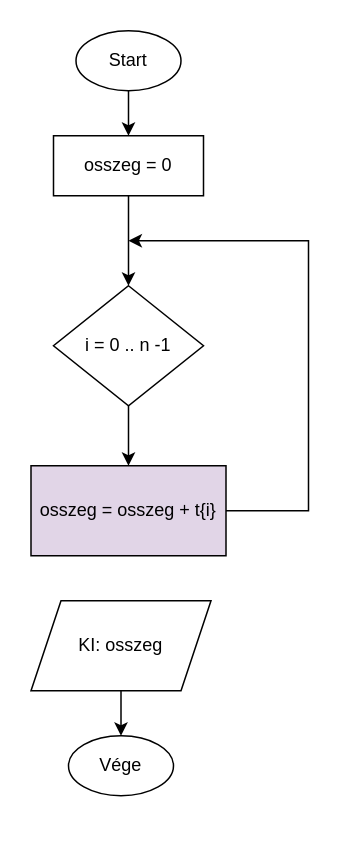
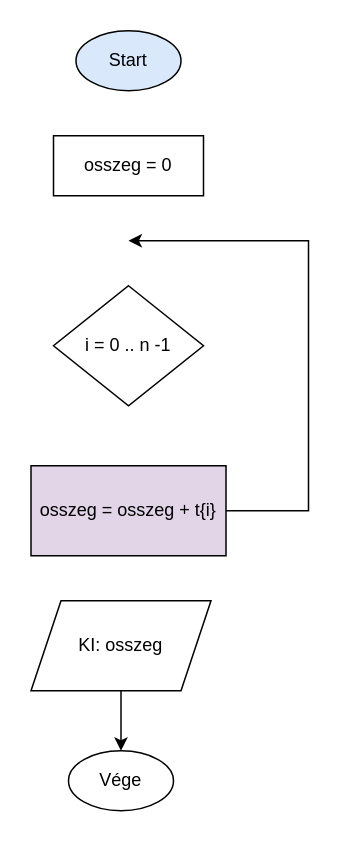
node "Start": fillcolor #ffffff -> #dae8fc
edge "Start" -> "osszeg = 0": removed
edge "osszeg = 0" -> "i = 0 .. n -1": removed
edge "i = 0 .. n -1" -> "osszeg = osszeg + t{i}": removed
node "Vége": moved (121, 766) -> (121, 781)
